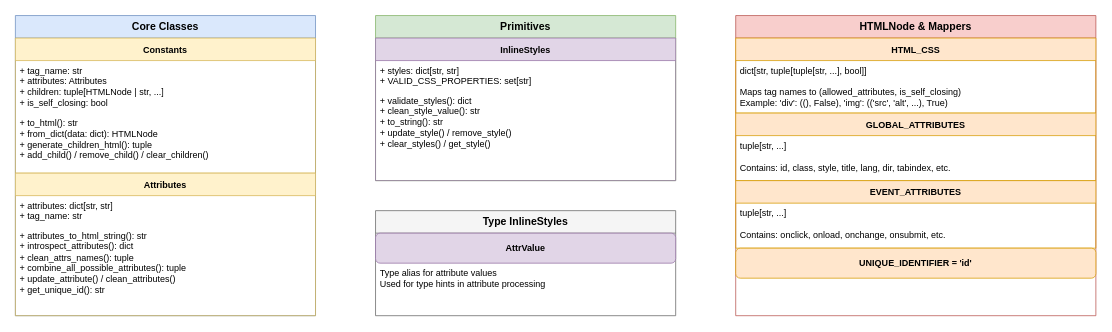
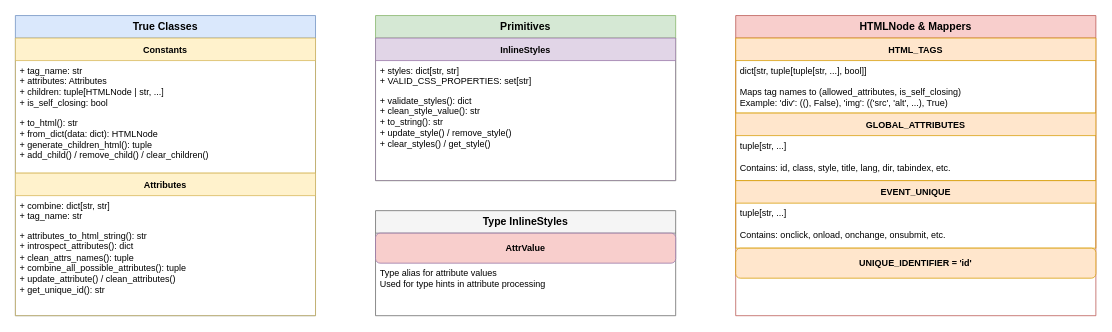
node "Core Classes": label "Core Classes" -> "True Classes"
node "HTML_CSS": label "HTML_CSS" -> "HTML_TAGS"
node "EVENT_ATTRIBUTES": label "EVENT_ATTRIBUTES" -> "EVENT_UNIQUE"
node "+ attributes: dict[str, str] + tag_name: str": label "+ attributes: dict[str, str] + tag_name: str" -> "+ combine: dict[str, str] + tag_name: str"
node "AttrValue": fillcolor #e1d5e7 -> #f8cecc
